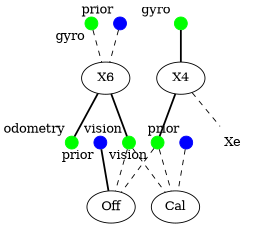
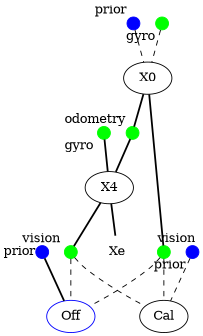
node "X6": label "X6" -> "X0"
edge "X4" -- "Xe": style dashed -> bold
edge "odometry" -- "X4": added
node "Off": color black -> blue
